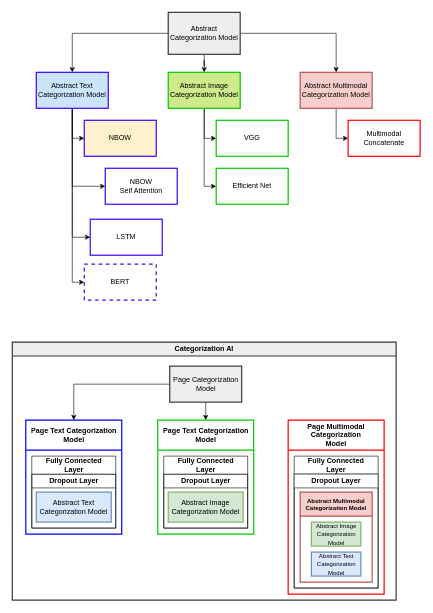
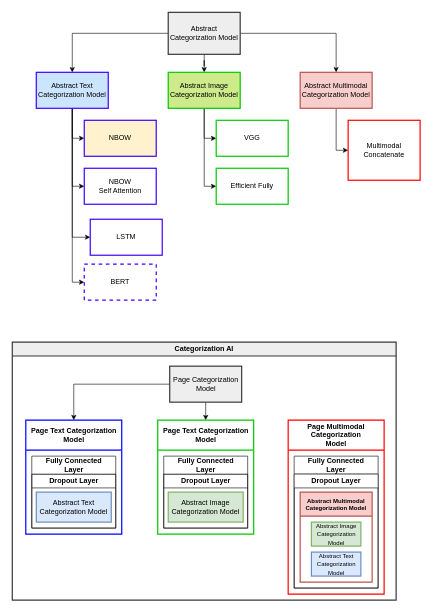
node "Multimodal Concatenate": size 72x36 -> 72x60
node "NBOW Self Attention": moved (141, 186) -> (120, 186)
node "Efficient Net": label "Efficient Net" -> "Efficient Fully"
